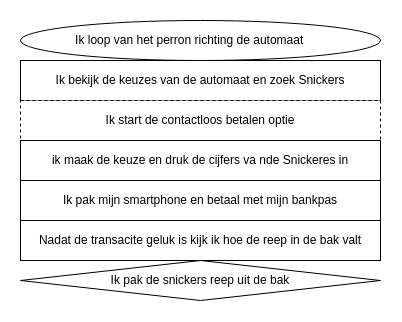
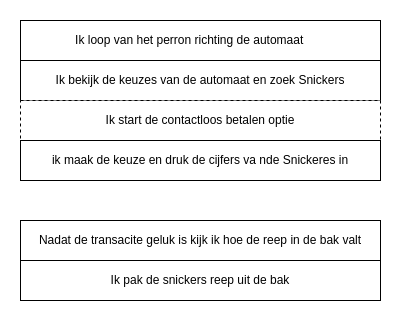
node "Ik loop van het perron richting de automaat": shape ellipse -> rectangle
node "Ik pak mijn smartphone en betaal met mijn bankpas": removed
node "Ik pak de snickers reep uit de bak": shape diamond -> rectangle
